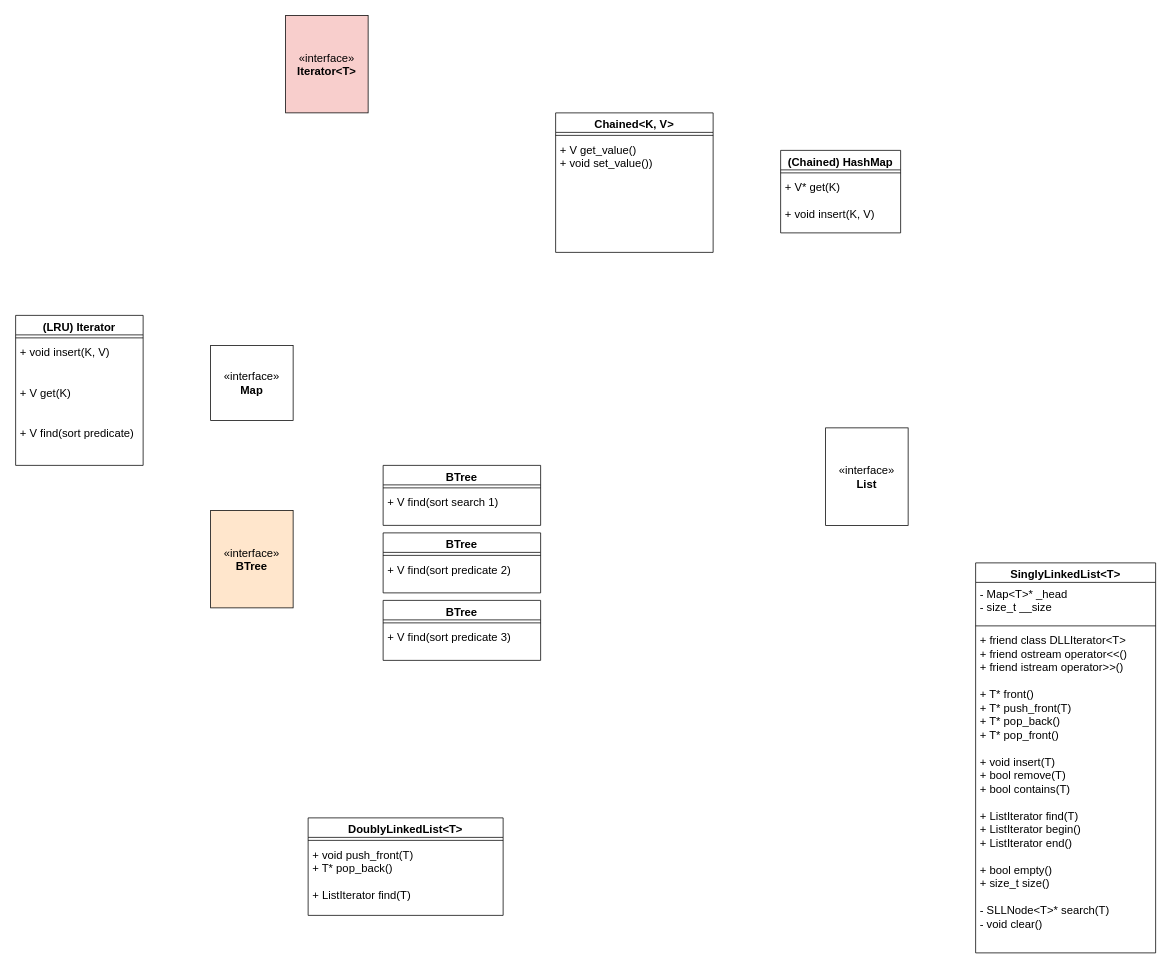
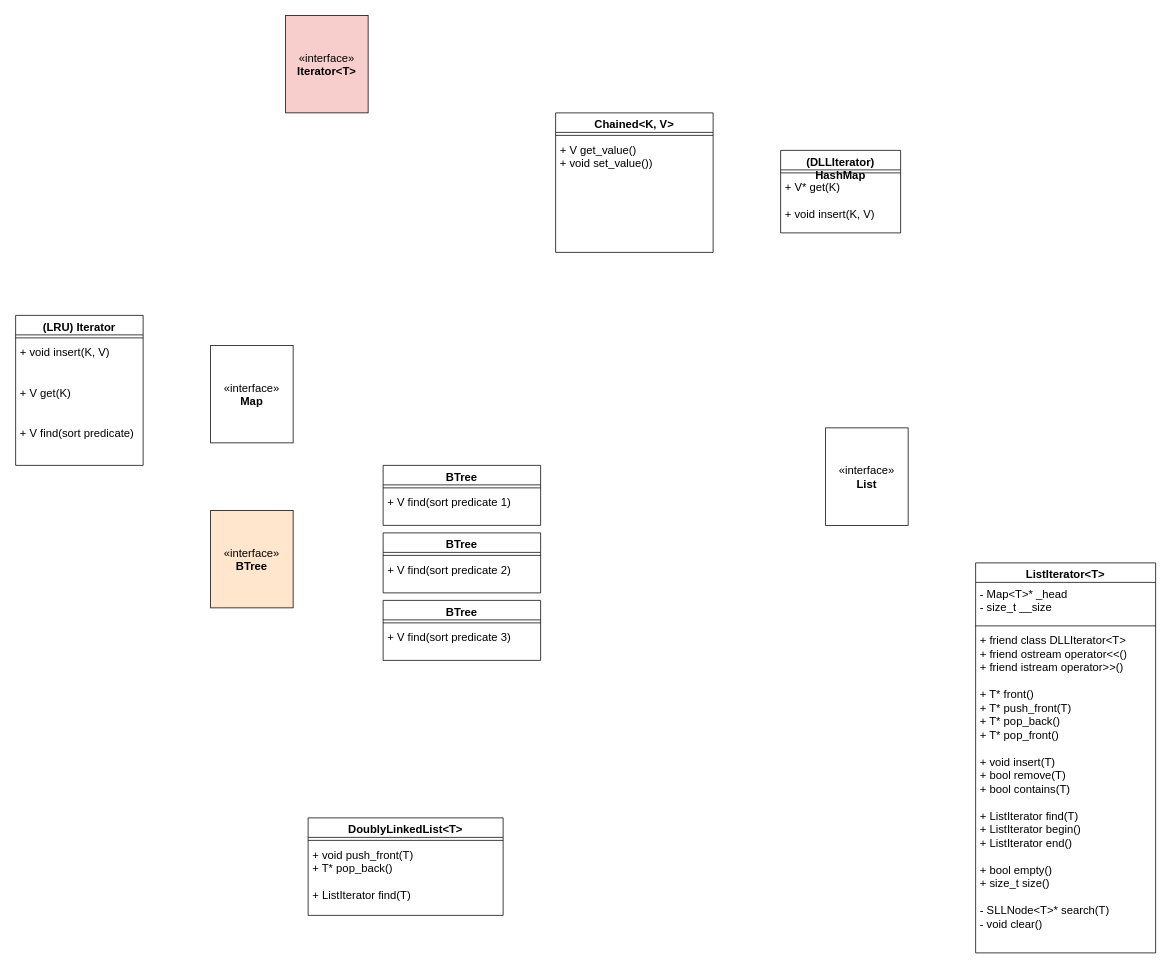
node "(Chained) HashMap": label "(Chained) HashMap" -> "(DLLIterator) HashMap"
node "«interface» Map": size 83x75 -> 83x98
node "+ V find(sort search 1)": label "+ V find(sort search 1)" -> "+ V find(sort predicate 1)"
node "SinglyLinkedList<T>": label "SinglyLinkedList<T>" -> "ListIterator<T>"
